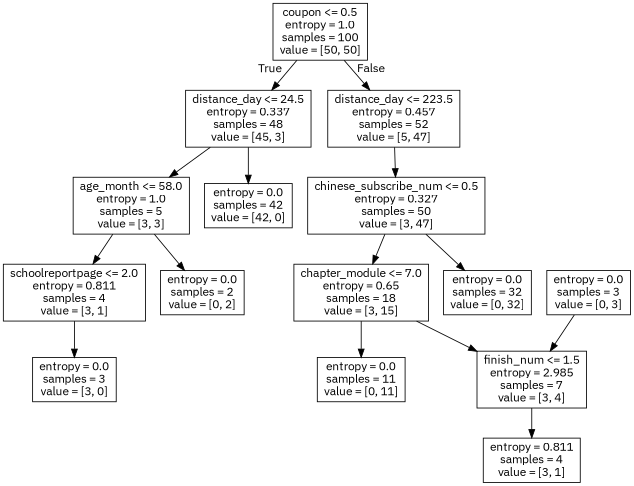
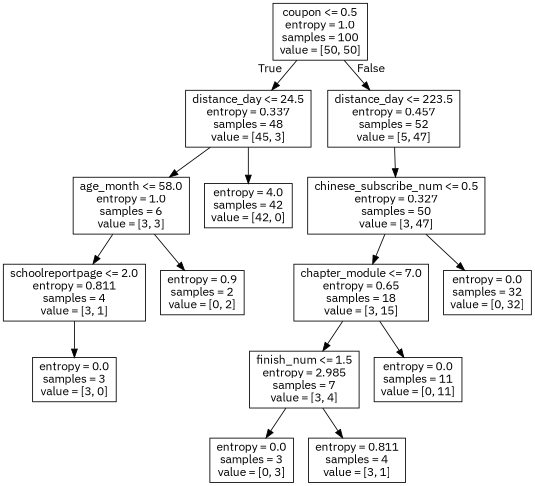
node "age_month <= 58.0 entropy = 1.0 samples = 5 value = [3, 3]": label "age_month <= 58.0 entropy = 1.0 samples = 5 value = [3, 3]" -> "age_month <= 58.0 entropy = 1.0 samples = 6 value = [3, 3]"
node "entropy = 0.0 samples = 42 value = [42, 0]": label "entropy = 0.0 samples = 42 value = [42, 0]" -> "entropy = 4.0 samples = 42 value = [42, 0]"
node "entropy = 0.0 samples = 2 value = [0, 2]": label "entropy = 0.0 samples = 2 value = [0, 2]" -> "entropy = 0.9 samples = 2 value = [0, 2]"
edge "entropy = 0.0 samples = 3 value = [0, 3]" -> "finish_num <= 1.5 entropy = 2.985 samples = 7 value = [3, 4]": reversed
